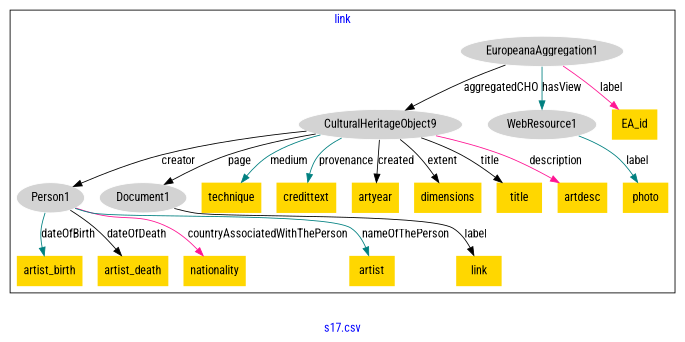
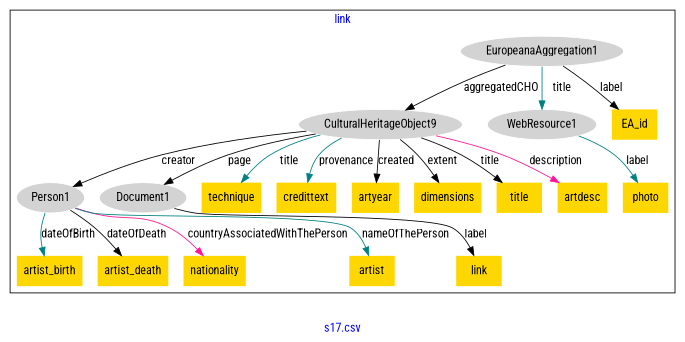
edge "EuropeanaAggregation1" -> "EA_id": color deeppink -> black
edge "EuropeanaAggregation1" -> "WebResource1": label "hasView" -> "title"
edge "CulturalHeritageObject9" -> "technique": label "medium" -> "title"
